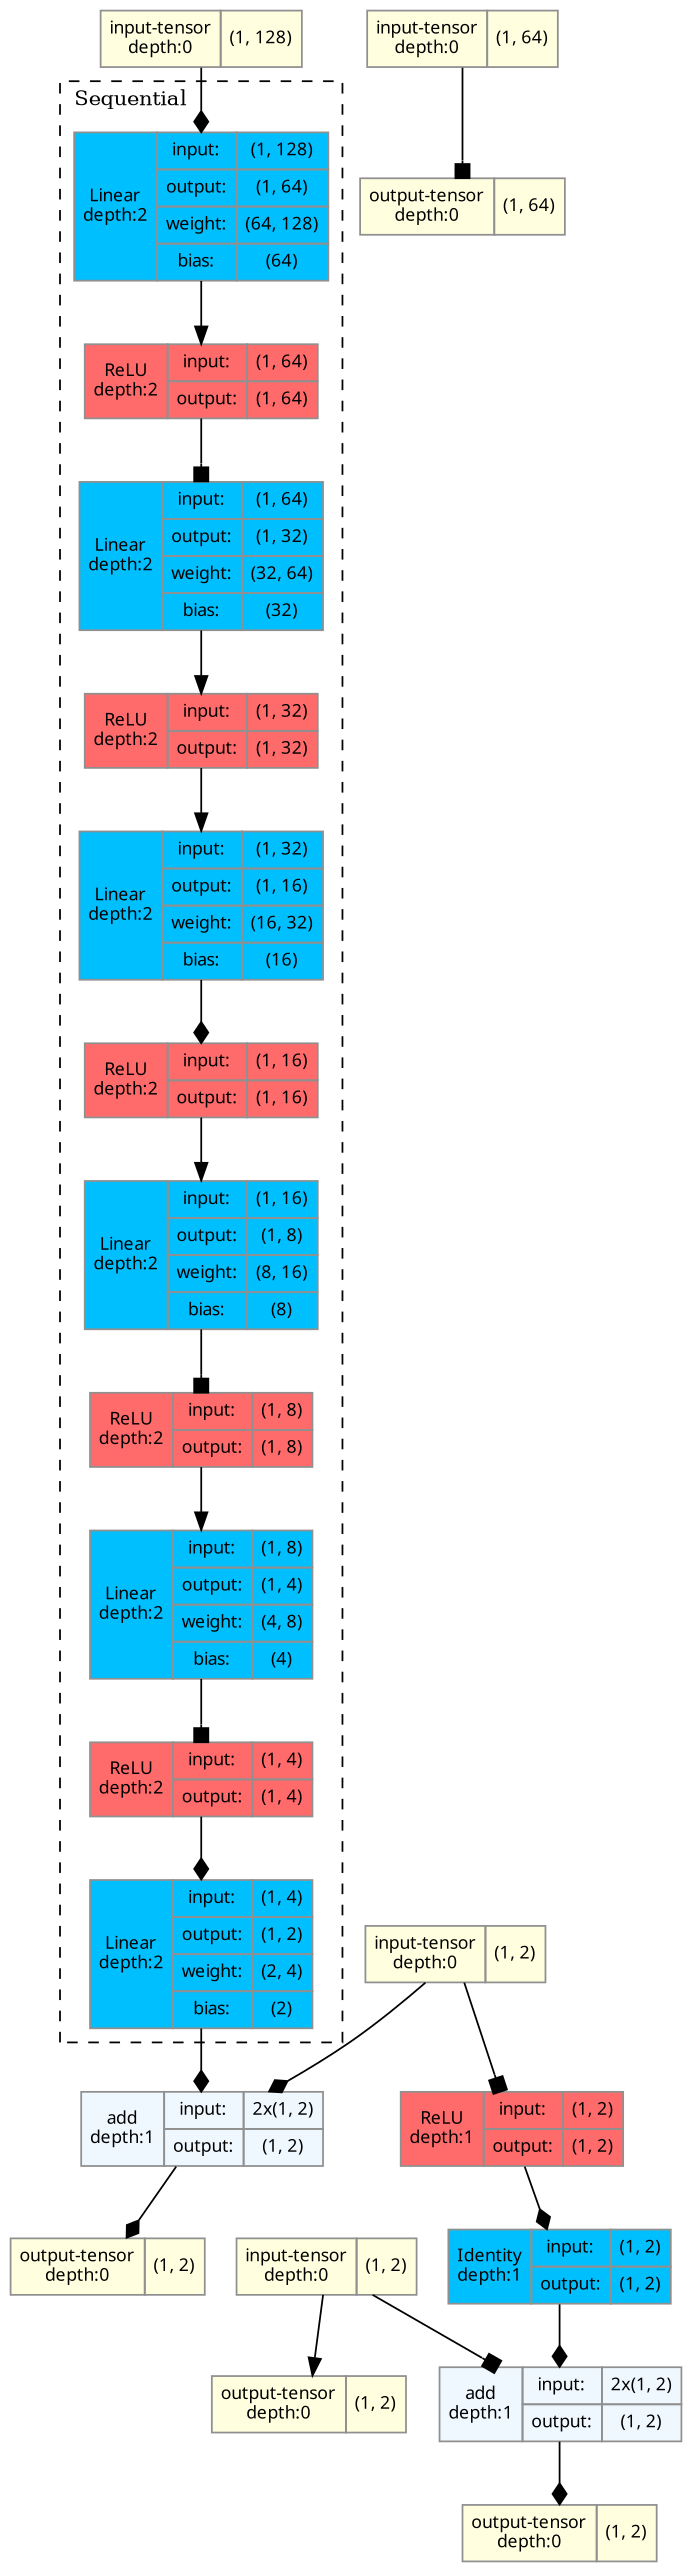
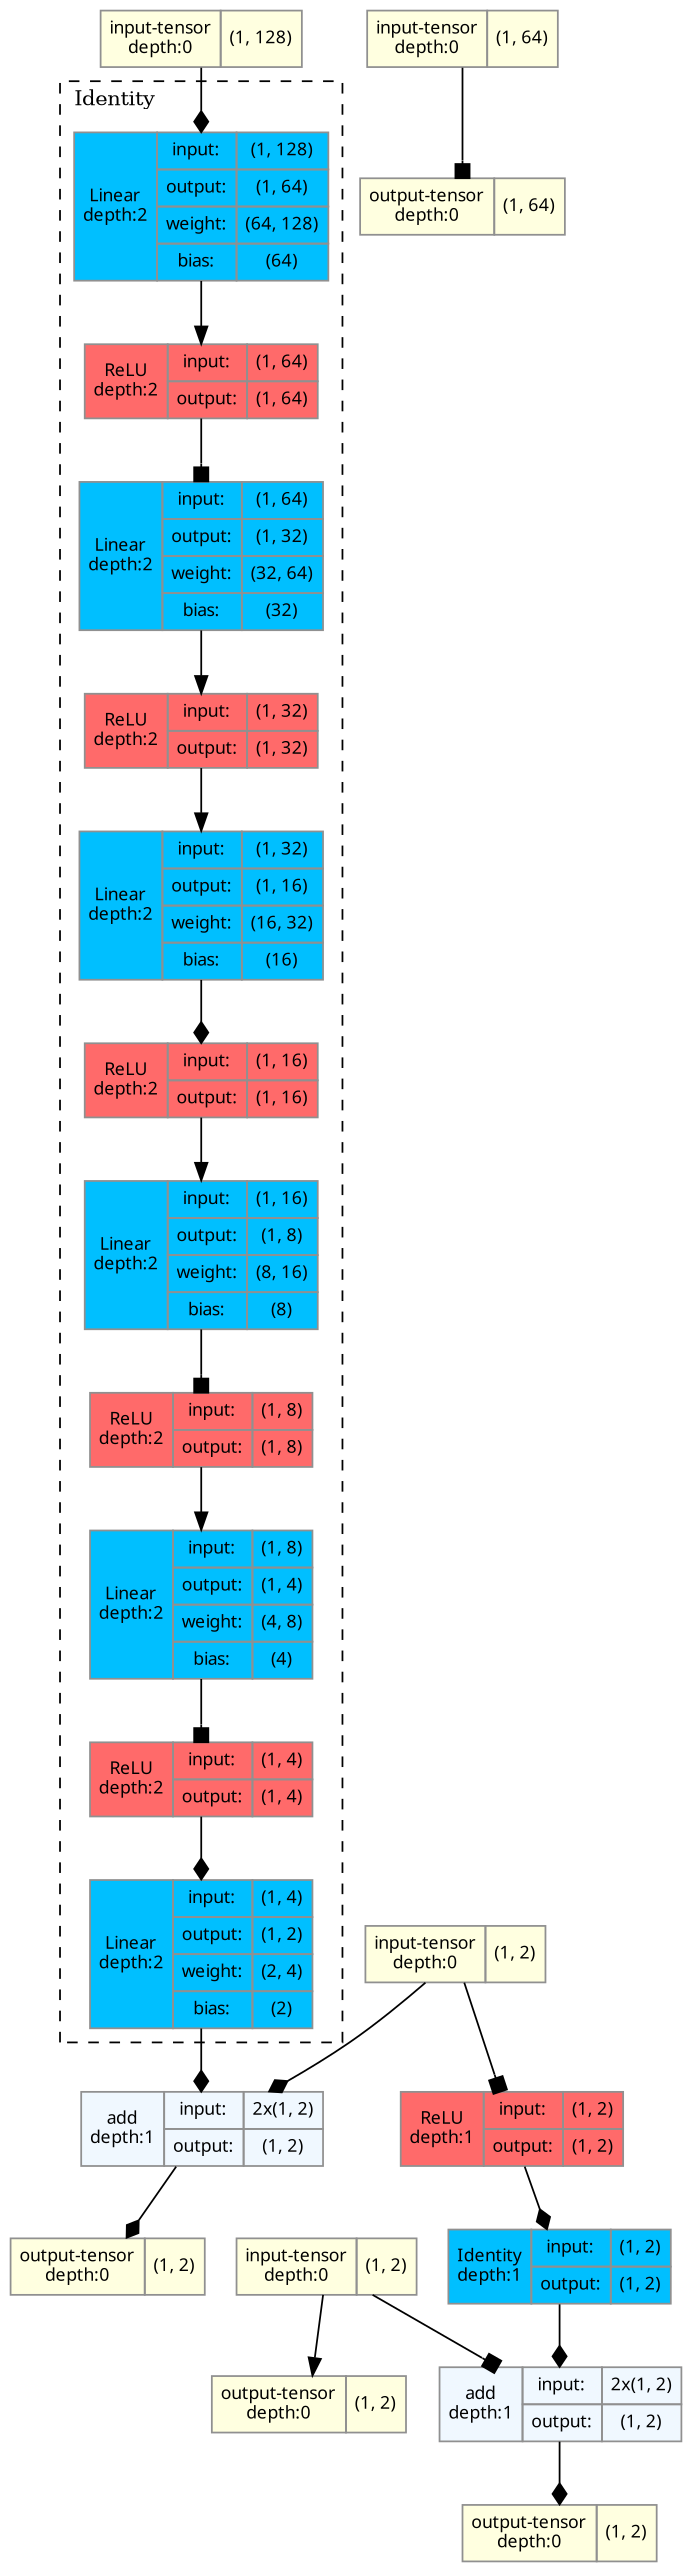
cluster "Sequential": label "Sequential" -> "Identity"
